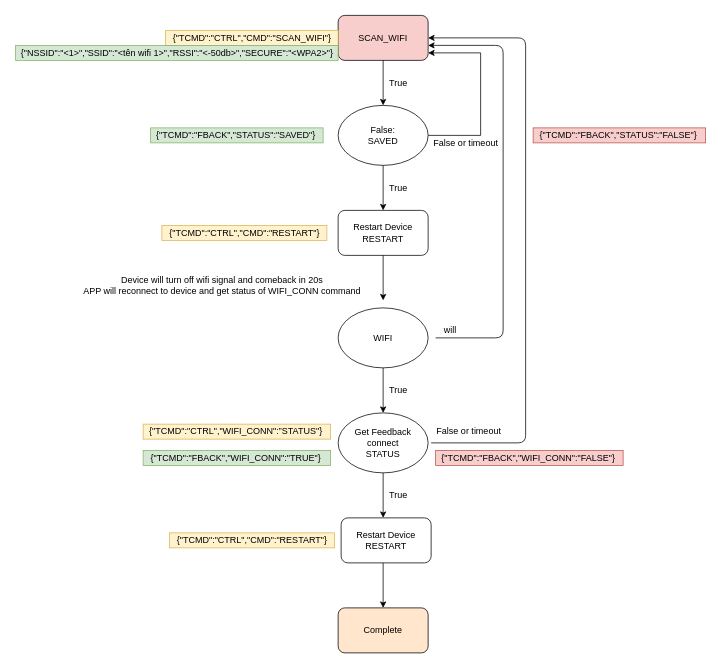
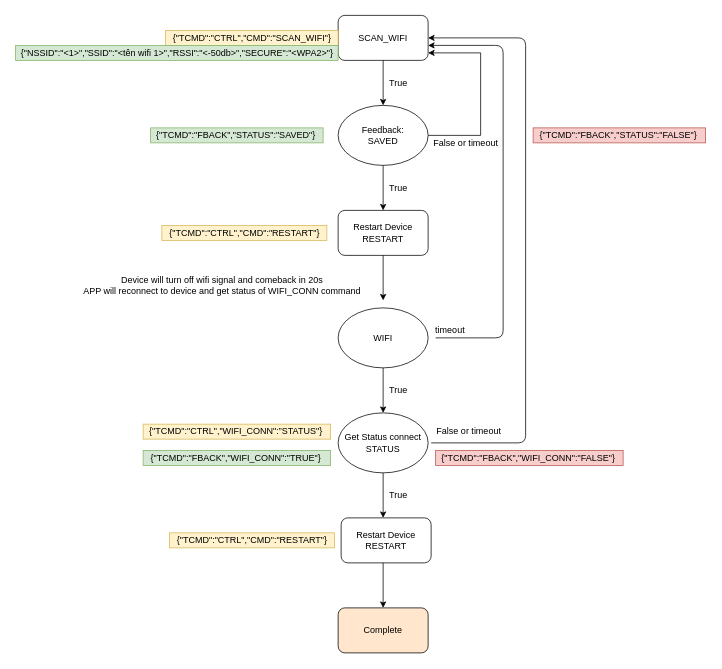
node "SCAN_WIFI": fillcolor #f8cecc -> #ffffff
node "False: SAVED": label "False: SAVED" -> "Feedback: SAVED"
node "will": label "will" -> "timeout"
node "Get Feedback connect STATUS": label "Get Feedback connect STATUS" -> "Get Status connect STATUS"
